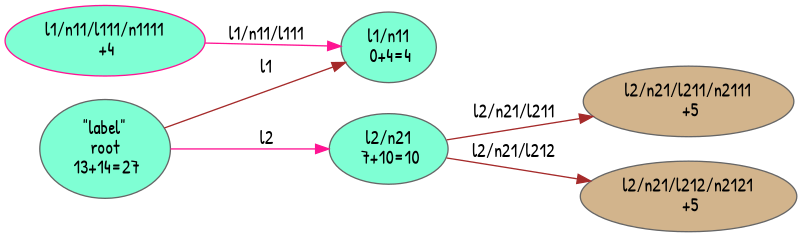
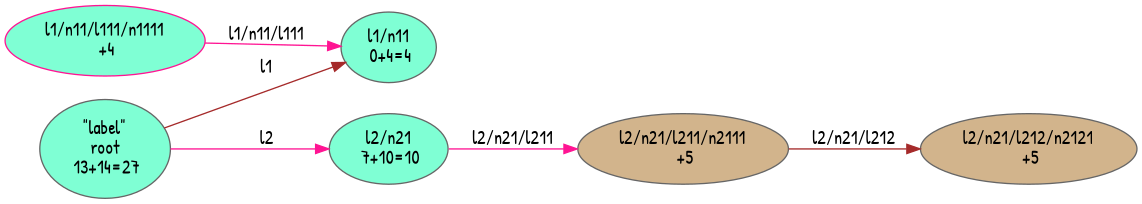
edge "l2/n21 7+10=10" -> "l2/n21/l211/n2111 +5": color brown -> deeppink
edge "l2/n21 7+10=10" -> "l2/n21/l212/n2121 +5": now "l2/n21/l211/n2111 +5" -> "l2/n21/l212/n2121 +5"
